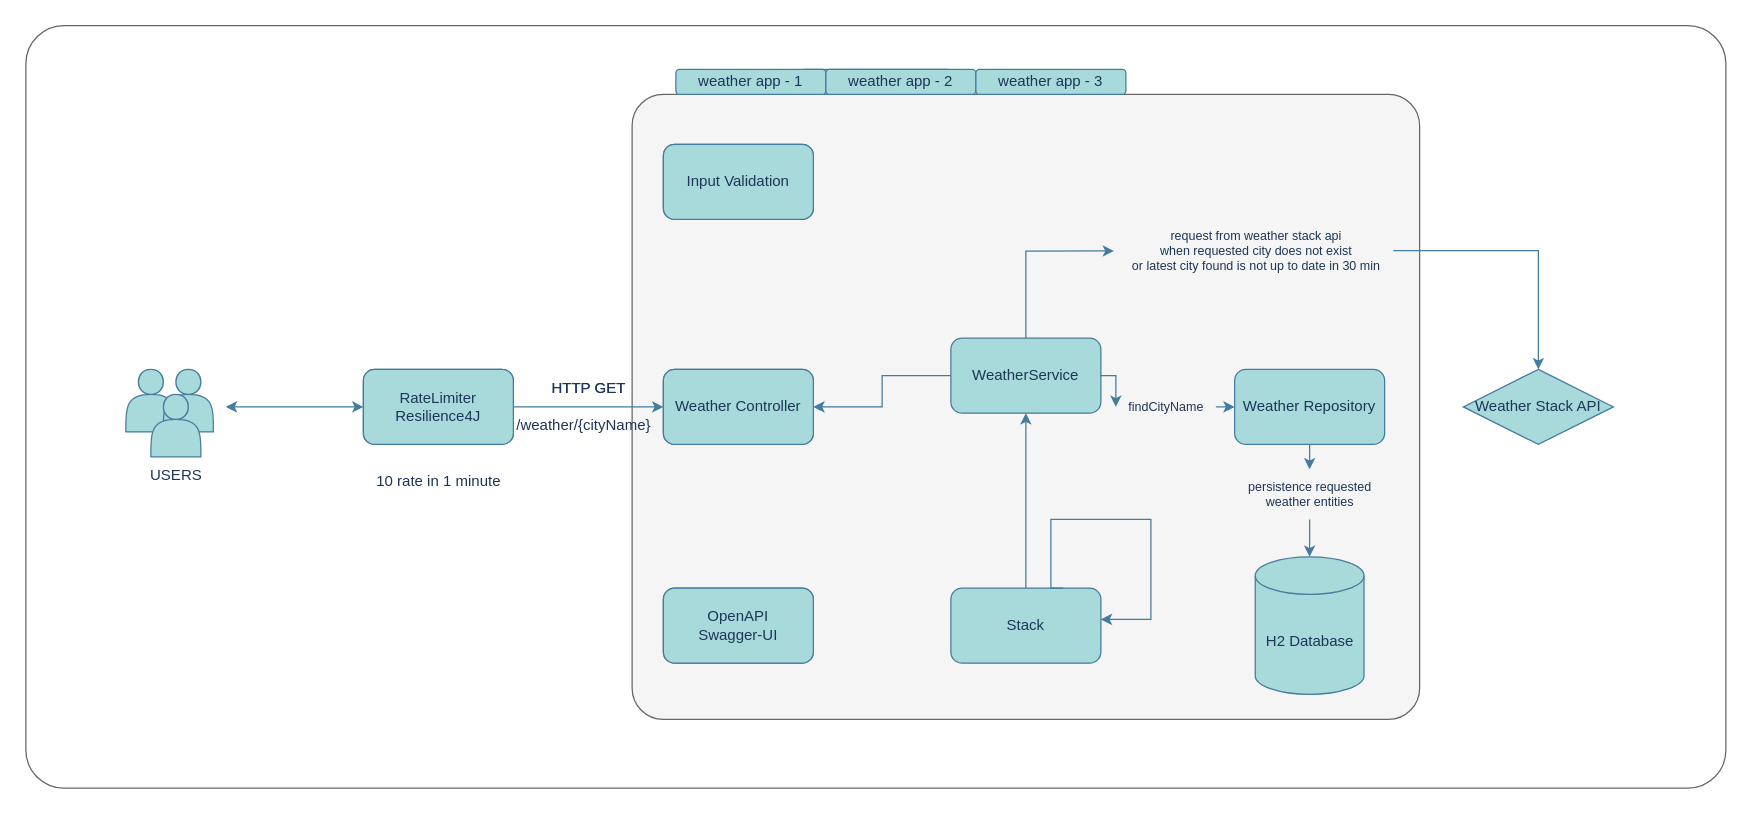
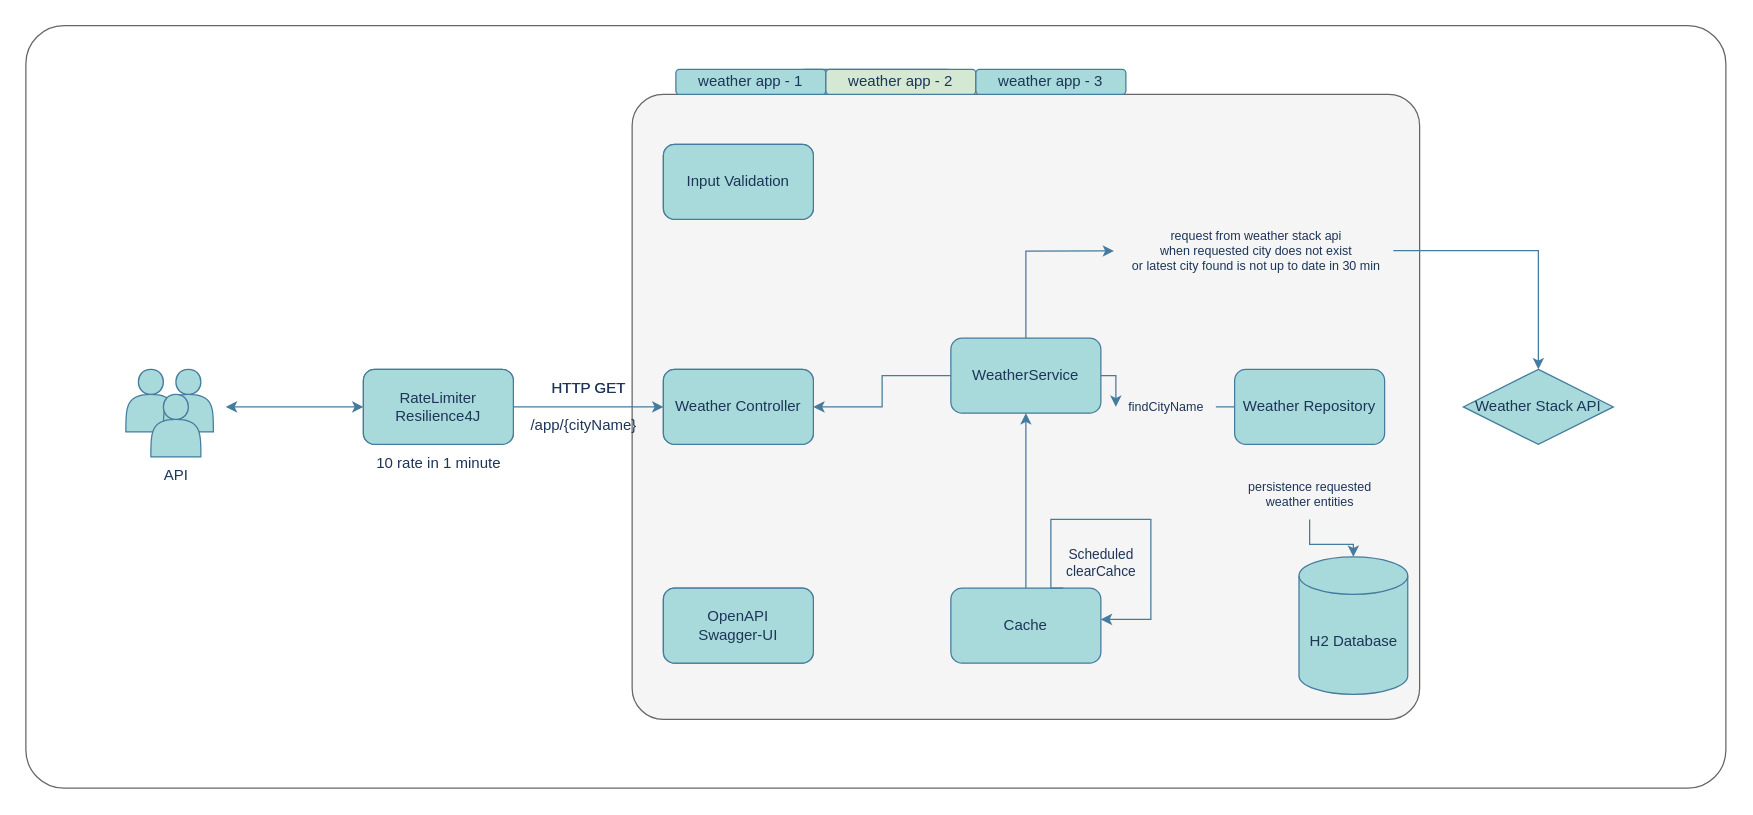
node "weather app - 2": fillcolor #a8dadc -> #d5e8d4
edge "findCityName" -> "Weather Repository": arrowhead classic -> none
node "/weather/{cityName}": label "/weather/{cityName}" -> "/app/{cityName}"
edge "Weather Repository" -> "persistence requested weather entities": removed
node "USERS": label "USERS" -> "API"
node "10 rate in 1 minute": moved (438, 482) -> (438, 463)
node "Scheduled clearCahce": added
node "Stack": label "Stack" -> "Cache"
node "H2 Database": moved (1309, 626) -> (1353, 626)
